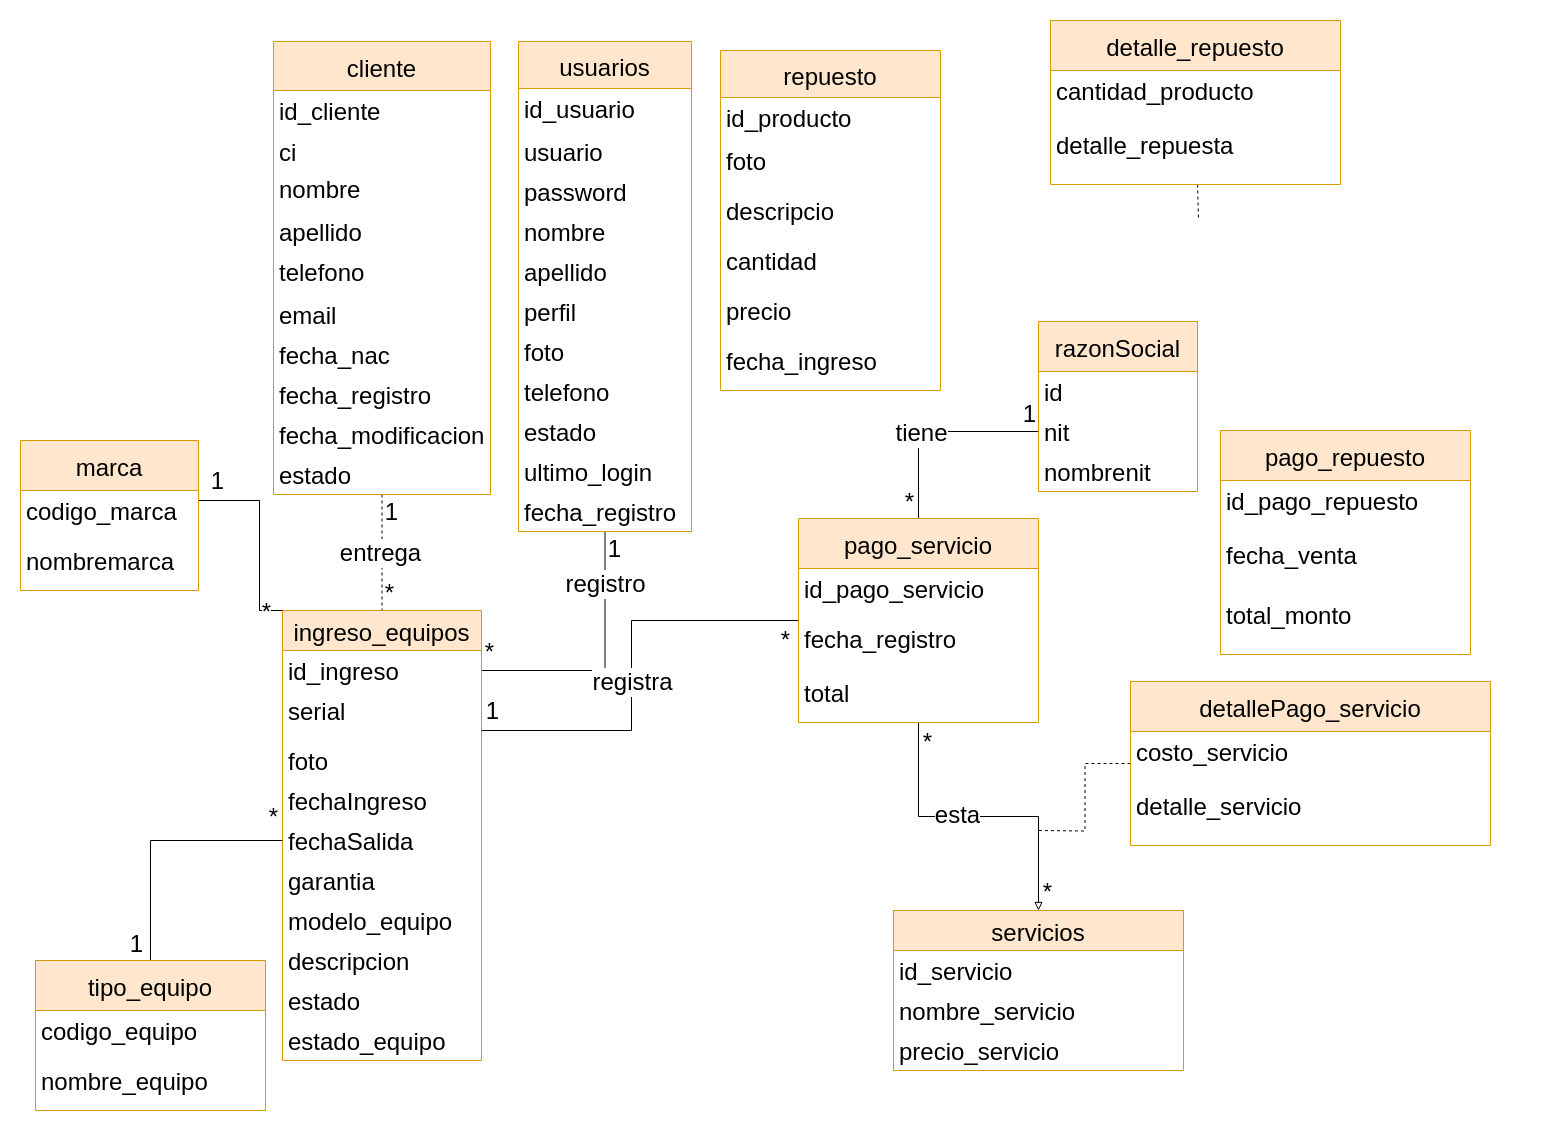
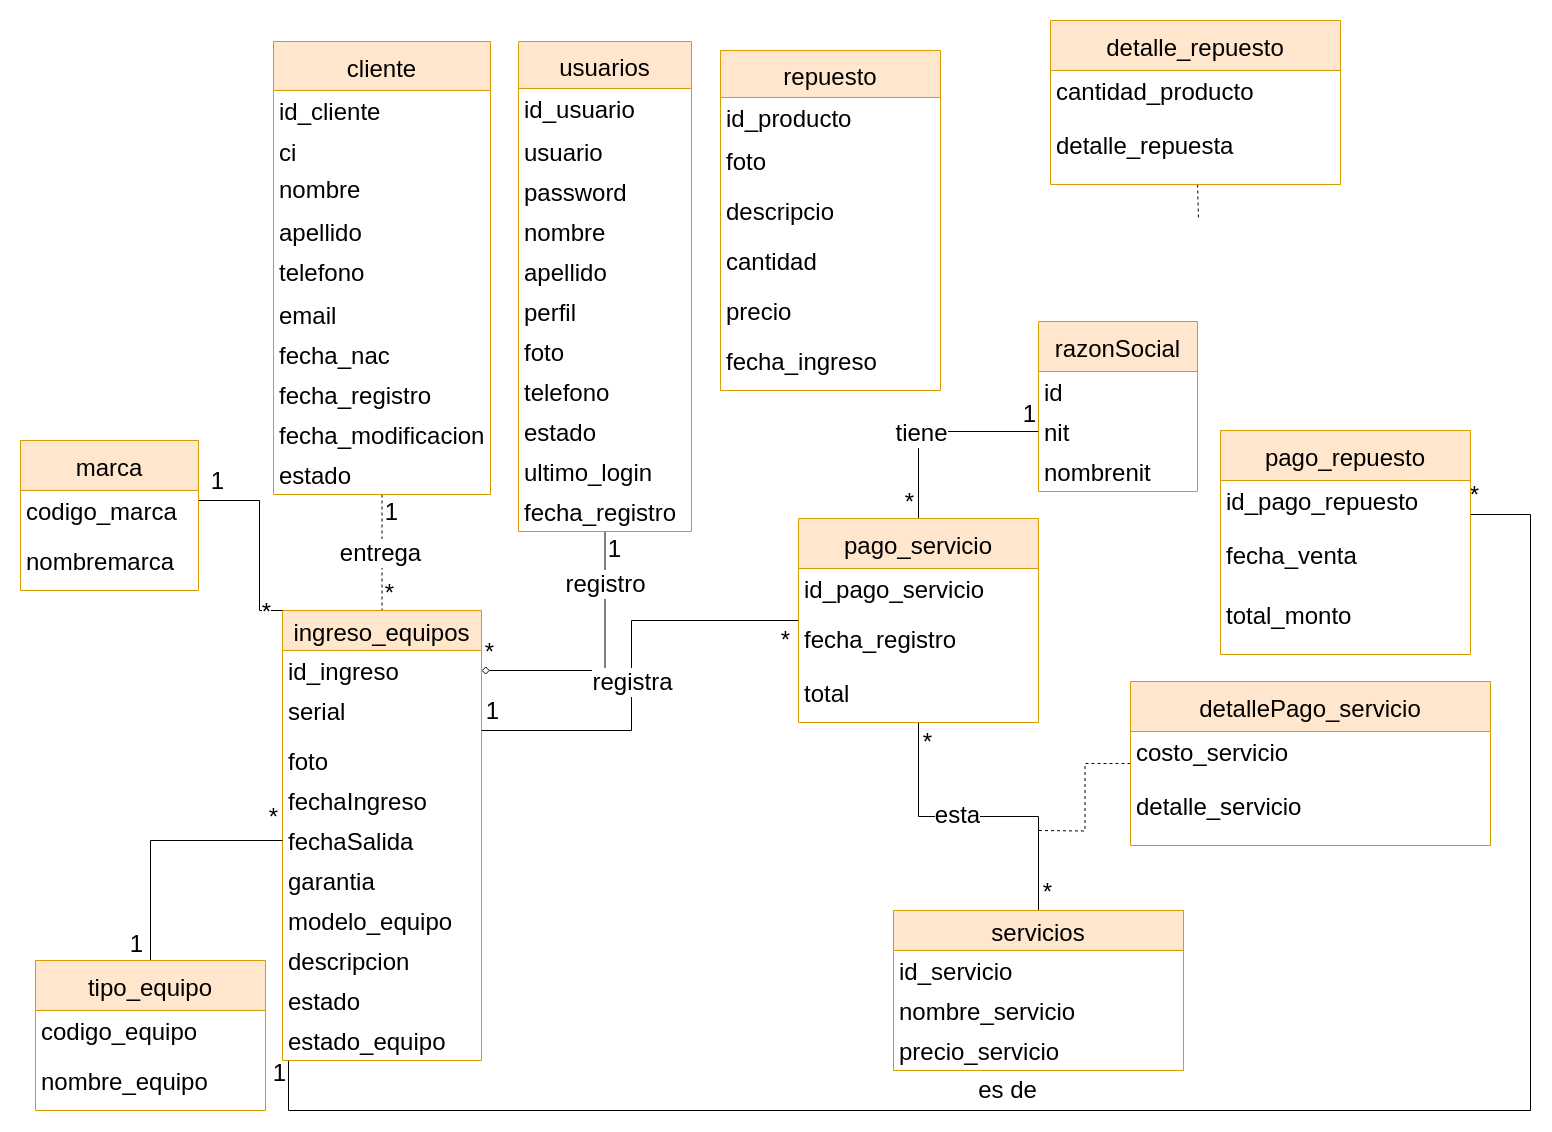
edge "usuarios" -- "id_ingreso": arrowhead none -> diamond
edge "pago_servicio" -> "servicios": arrowhead block -> none
edge "pago_repuesto" -- "ingreso_equipos": added, labels "*", "es de", "1"
